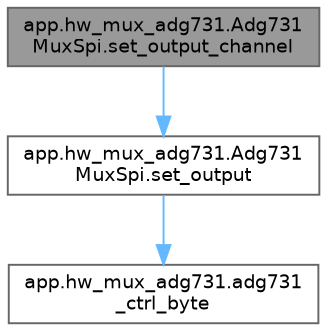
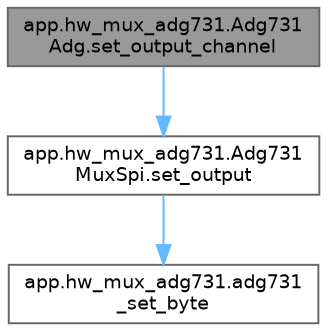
node "app.hw_mux_adg731.Adg731 MuxSpi.set_output_channel": label "app.hw_mux_adg731.Adg731 MuxSpi.set_output_channel" -> "app.hw_mux_adg731.Adg731 Adg.set_output_channel"
node "app.hw_mux_adg731.adg731 _ctrl_byte": label "app.hw_mux_adg731.adg731 _ctrl_byte" -> "app.hw_mux_adg731.adg731 _set_byte"
